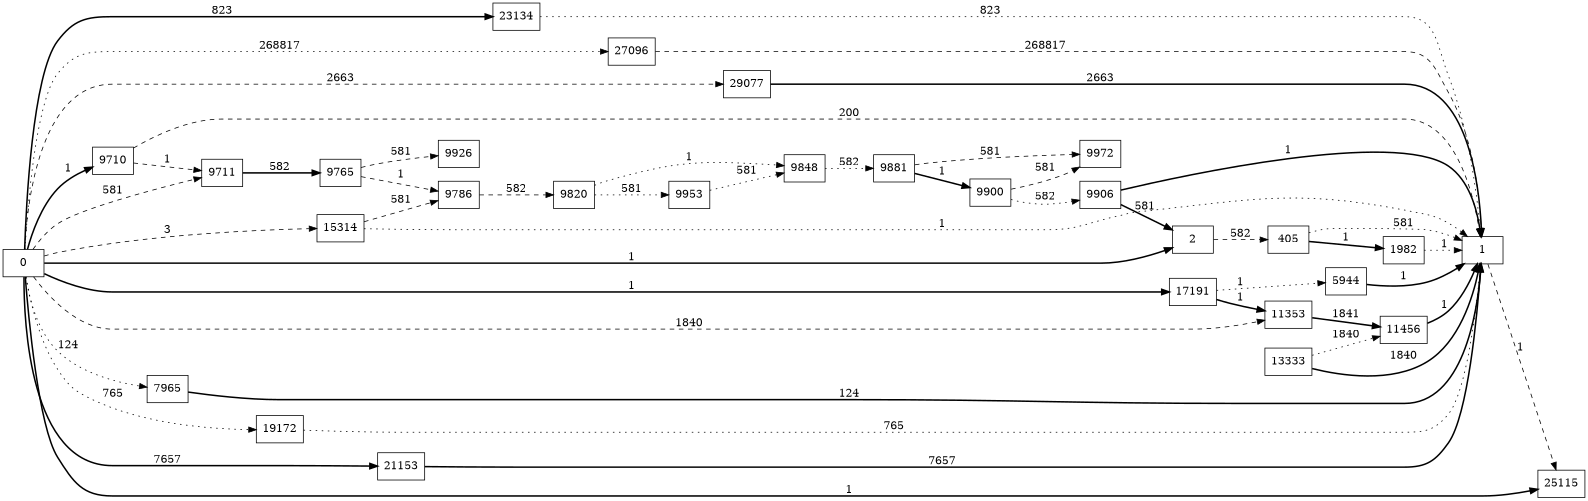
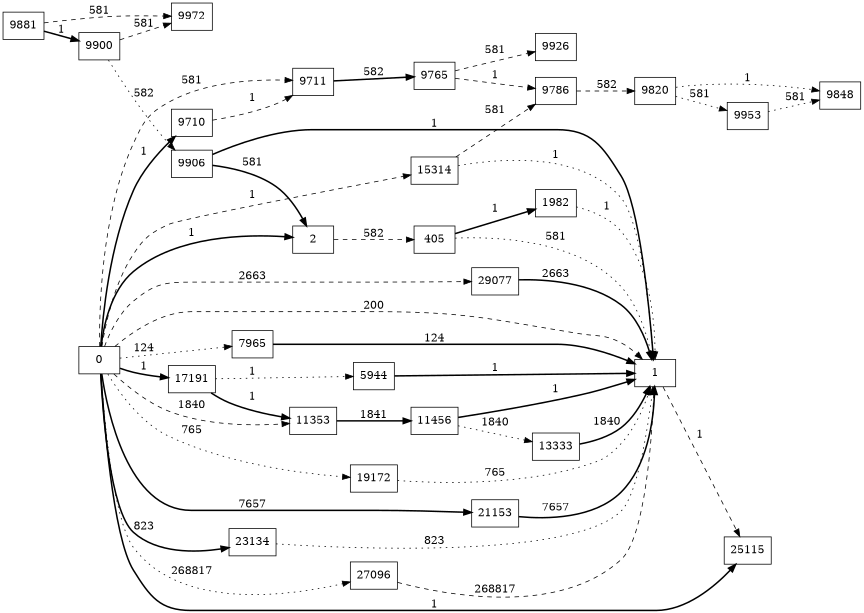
edge "9710" -> "1": now "0" -> "1"
edge "9848" -> "9881": removed, label "582"
edge "0" -> "15314": label "3" -> "1"
edge "13333" -> "11456": reversed
